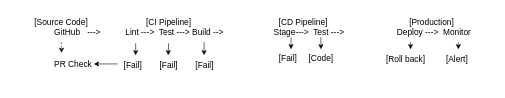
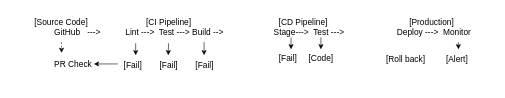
edge "[Production] Deploy ---> Monitor" -> "[Roll back] [Alert]": removed
